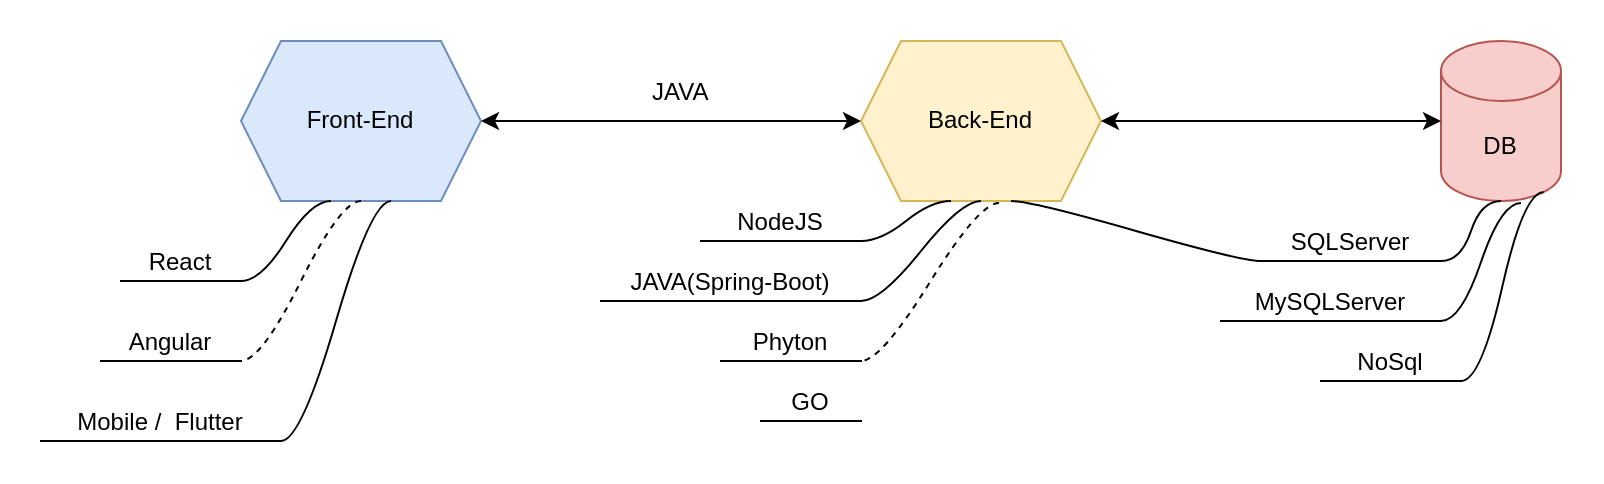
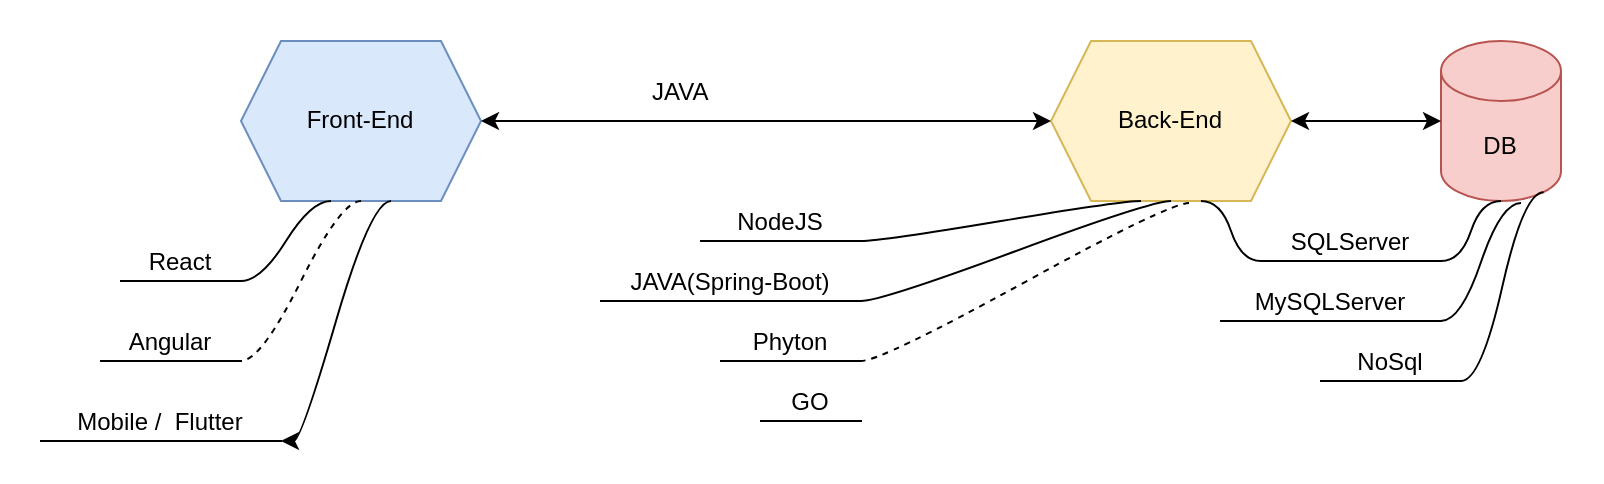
node "Back-End": moved (981, 121) -> (1171, 121)
edge "Front-End" -- "Mobile / Flutter": arrowhead none -> classic
